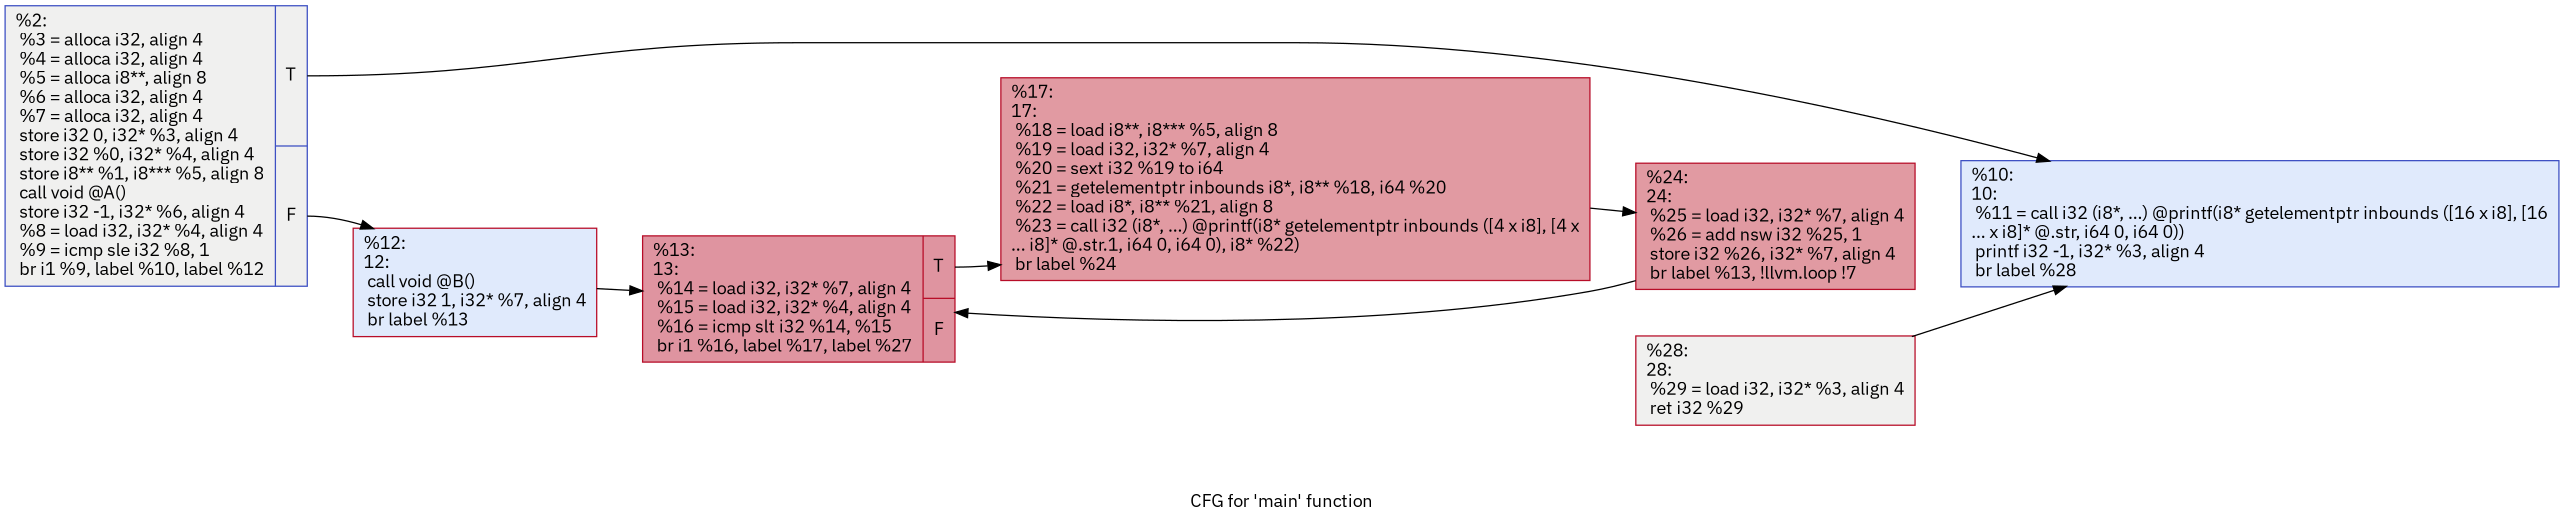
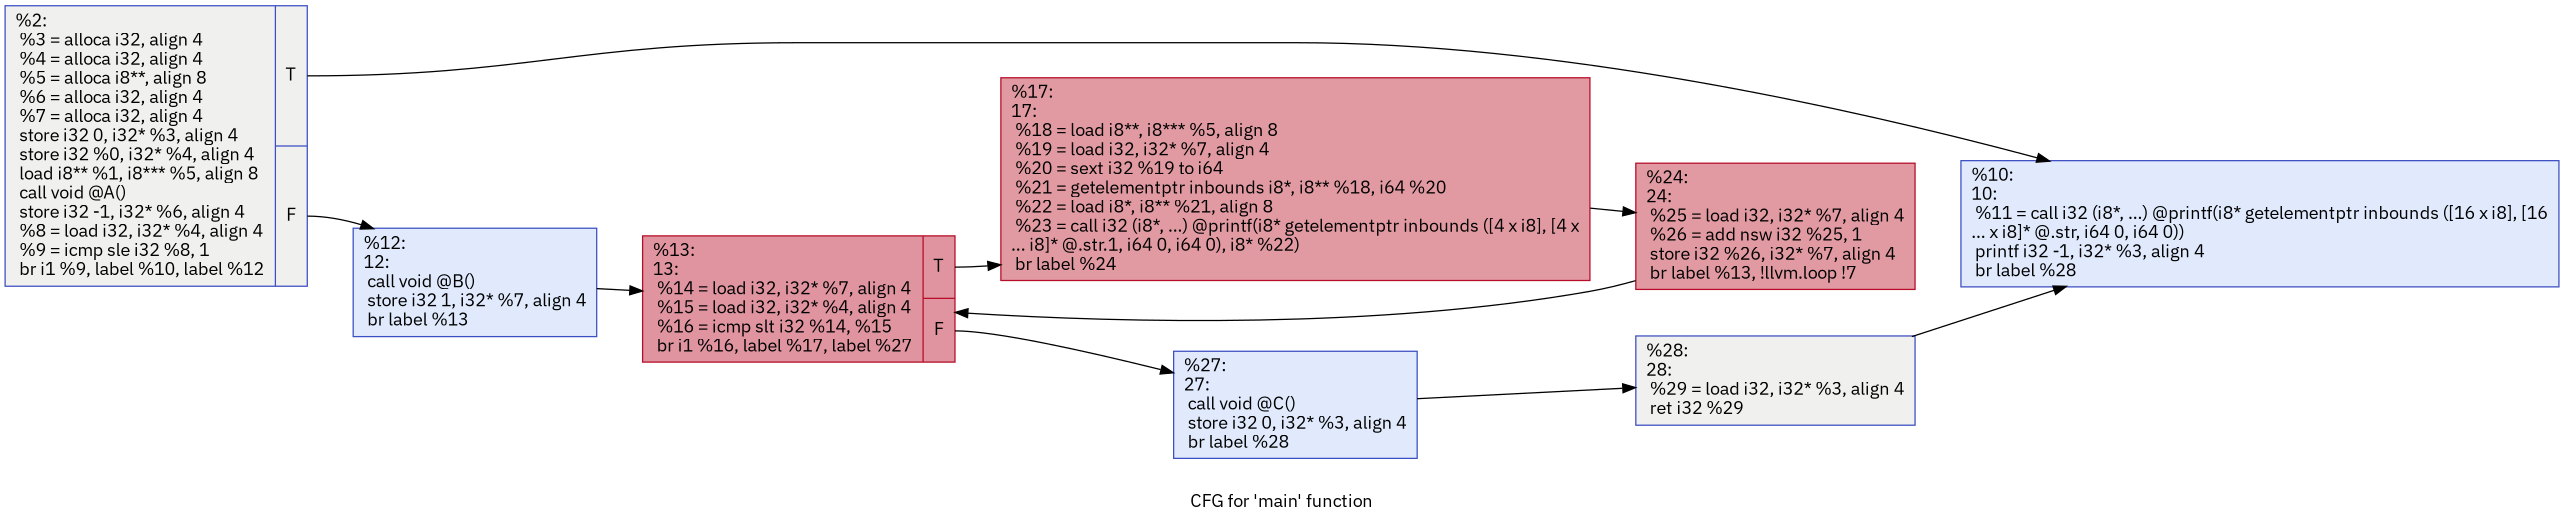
node "%2:": text "store i8** %1, i8*** %5, align 8" -> "load i8** %1, i8*** %5, align 8"
node "%12:": color #b70d28ff -> #3d50c3ff
node "%28:": color #b70d28ff -> #3d50c3ff
node "%27:": added
